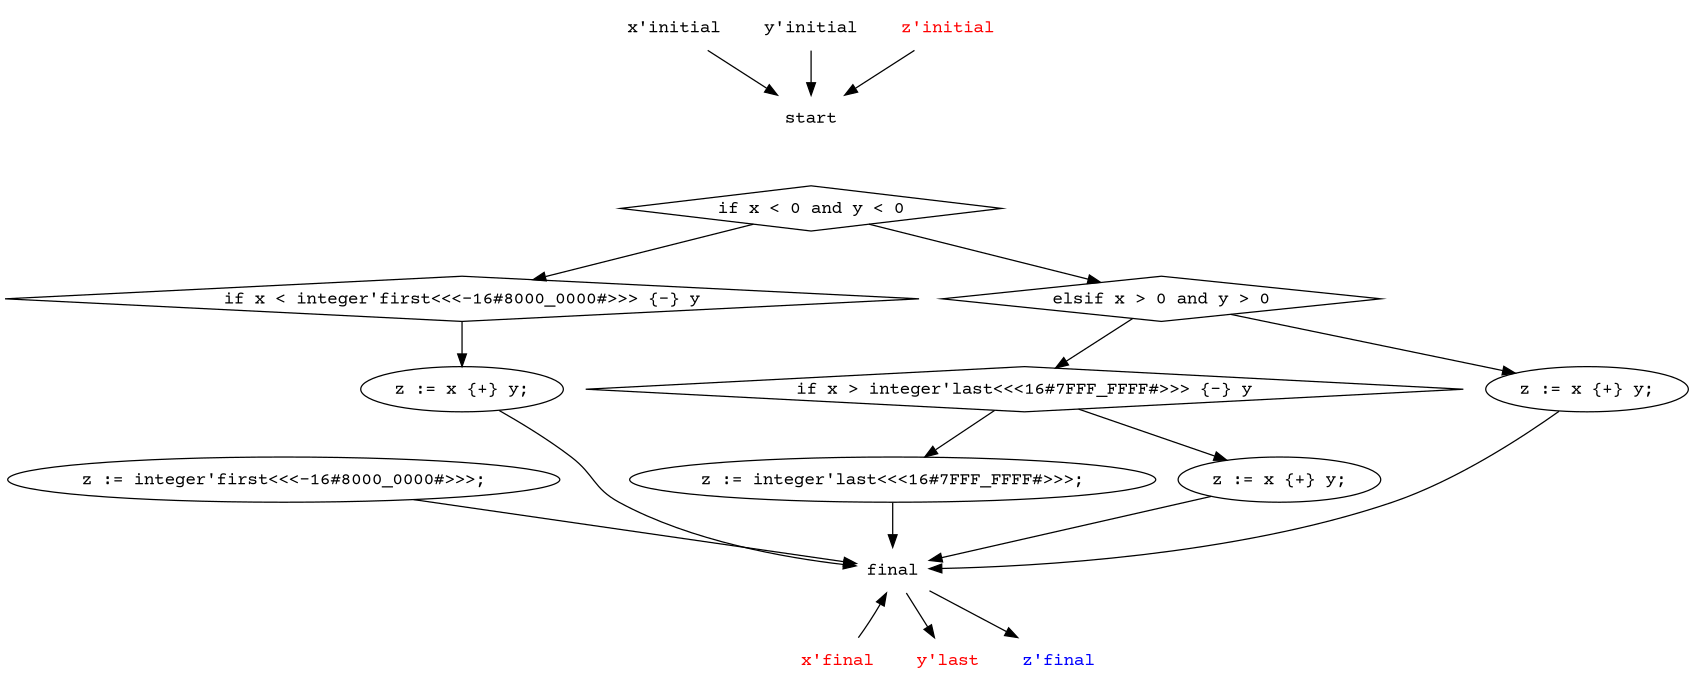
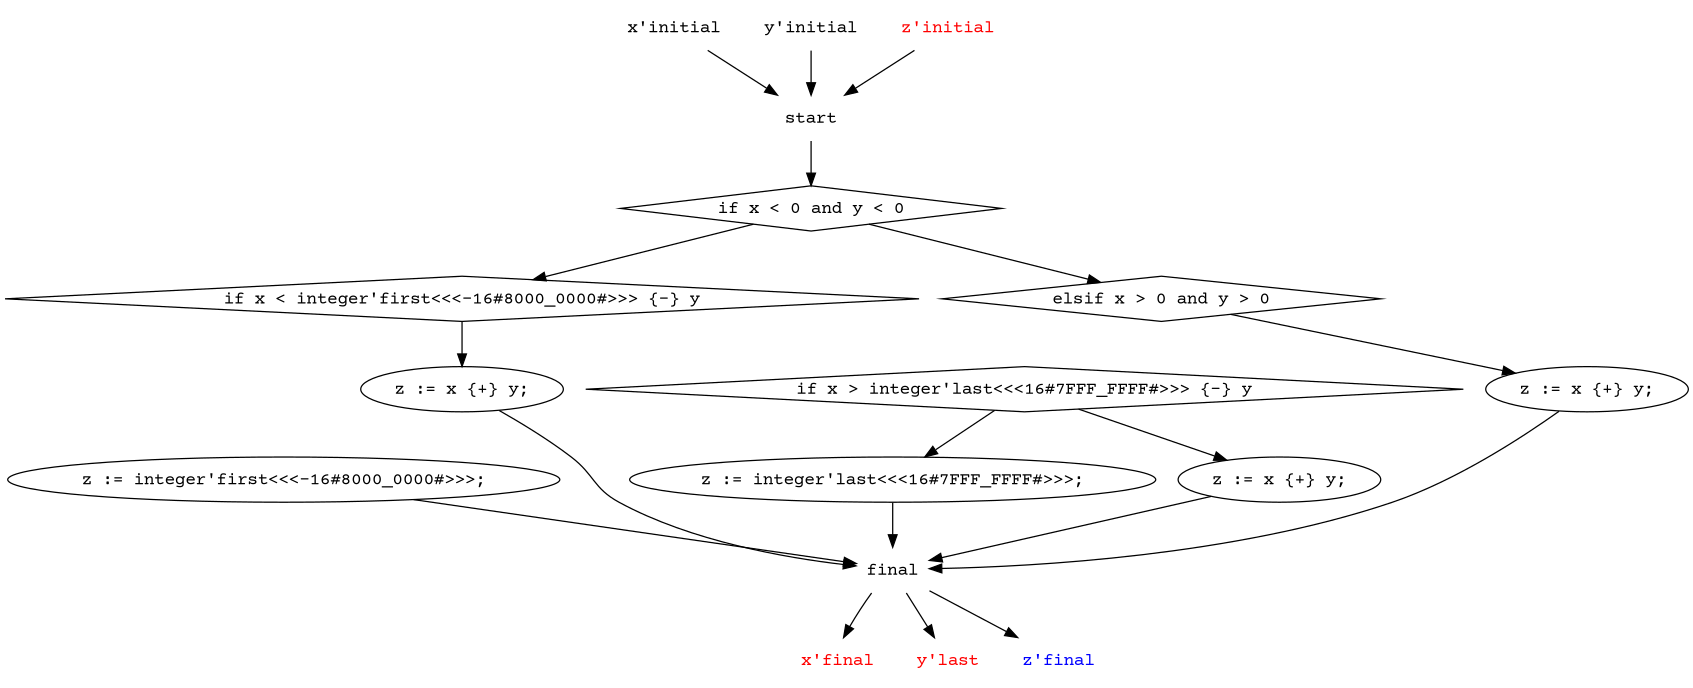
edge "start" -> "if x < 0 and y < 0": added
edge "elsif x > 0 and y > 0" -> "if x > integer'last<<<16#7FFF_FFFF#>>> {-} y": removed
edge "x'final" -> "final": reversed
